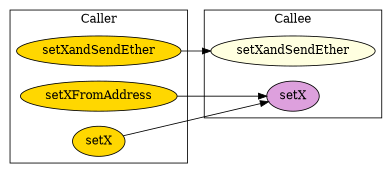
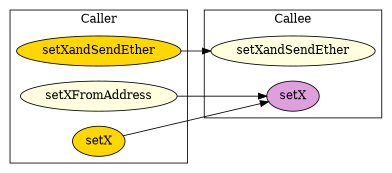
node "setXFromAddress": fillcolor gold -> lightyellow
